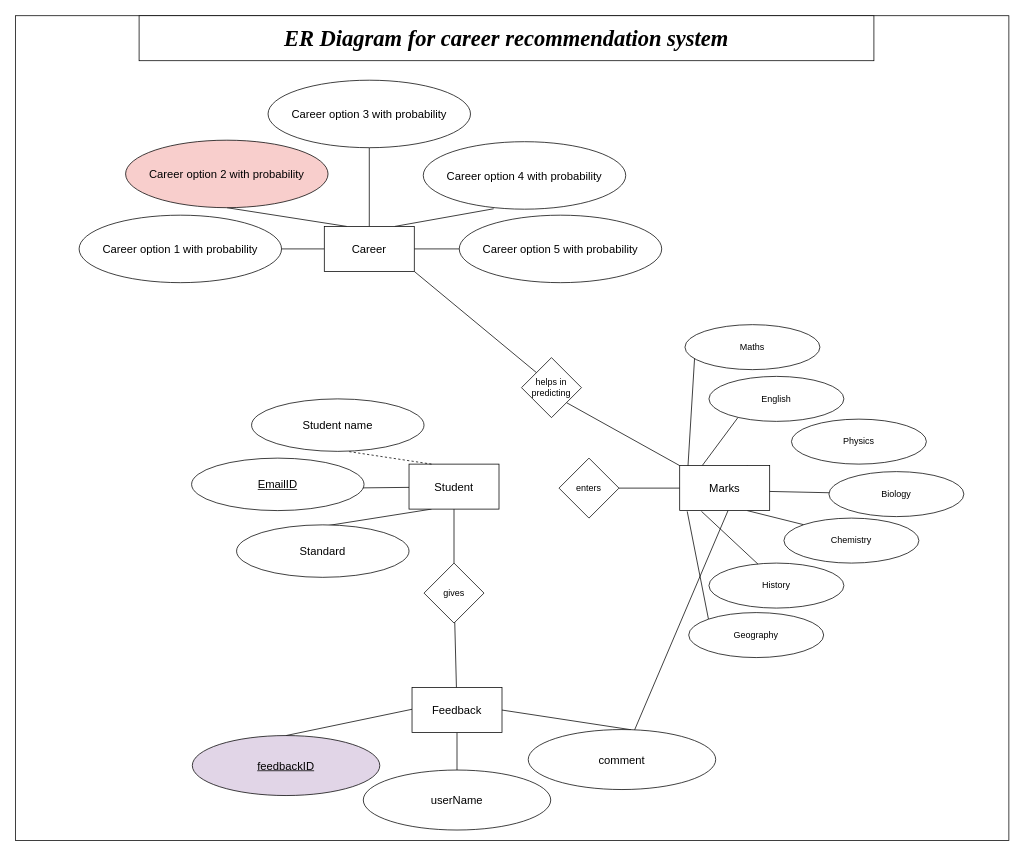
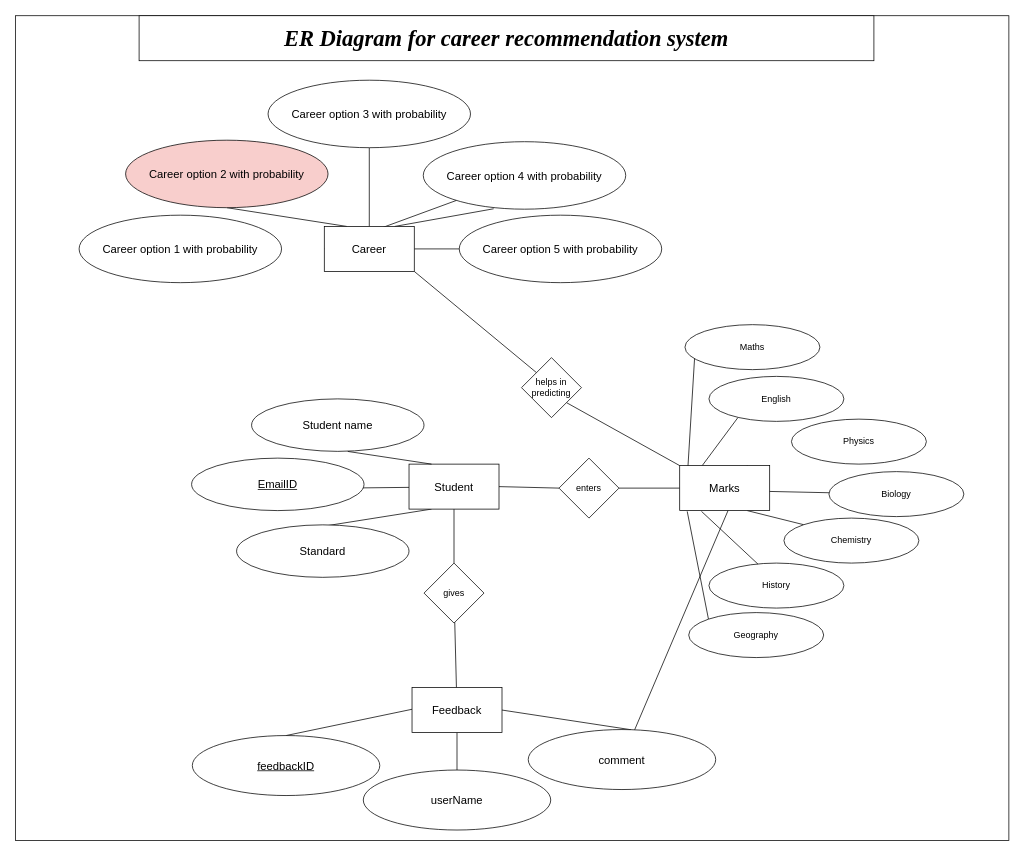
edge "Career option 1 with probability" -- "Career": now "Career option 4 with probability" -- "Career"
edge "Student name" -- "Student": style dashed -> solid
edge "Student" -- "enters": added
node "feedbackID": fillcolor #e1d5e7 -> #ffffff
